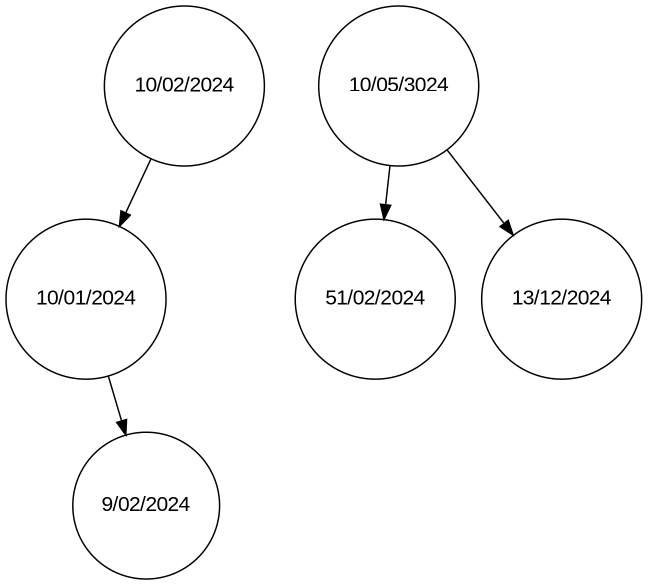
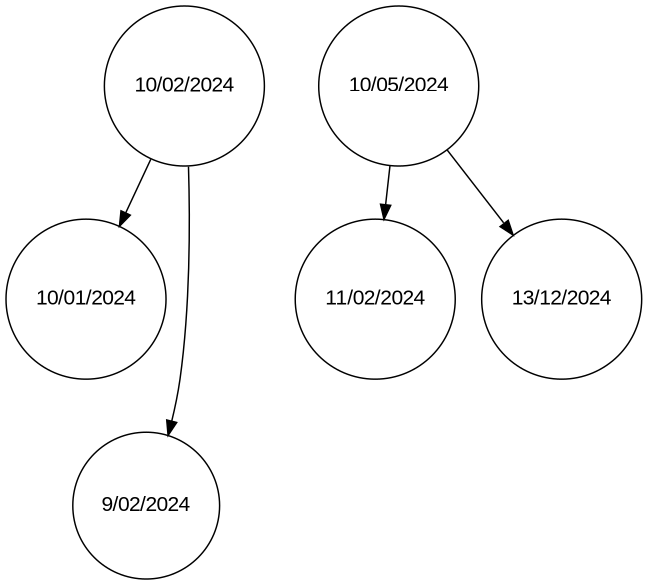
node "10/05/3024": label "10/05/3024" -> "10/05/2024"
node "51/02/2024": label "51/02/2024" -> "11/02/2024"
edge "10/01/2024" -> "9/02/2024": now "10/02/2024" -> "9/02/2024"
